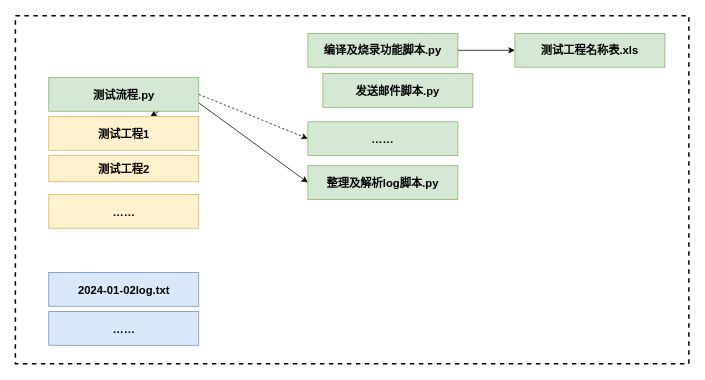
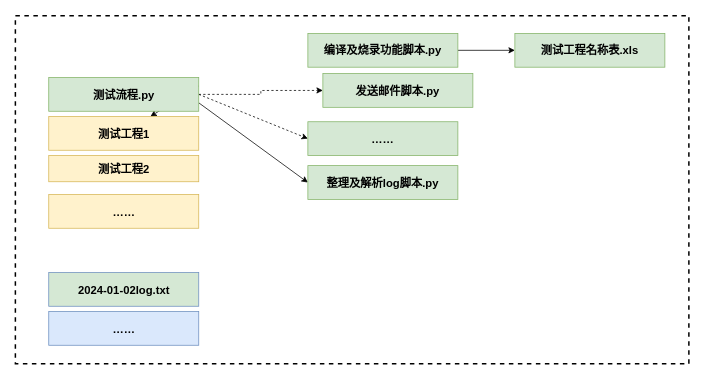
edge "测试流程.py" -> "发送邮件脚本.py": added
node "2024-01-02log.txt": fillcolor #dae8fc -> #d5e8d4
